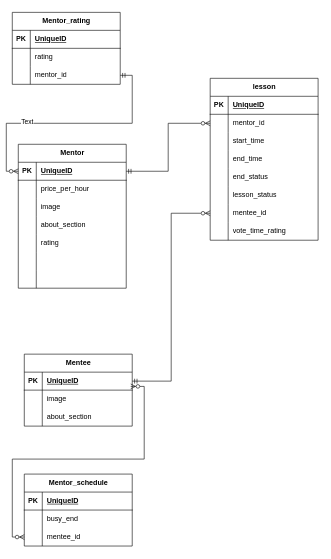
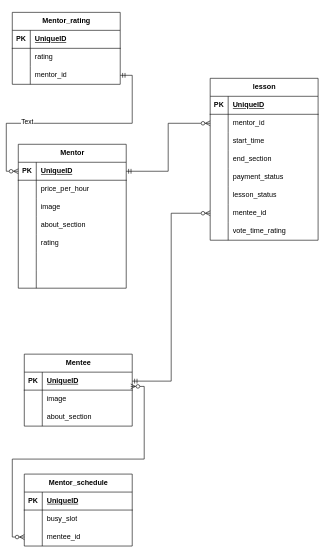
node "end_time": label "end_time" -> "end_section"
node "end_status": label "end_status" -> "payment_status"
node "busy_end": label "busy_end" -> "busy_slot"
